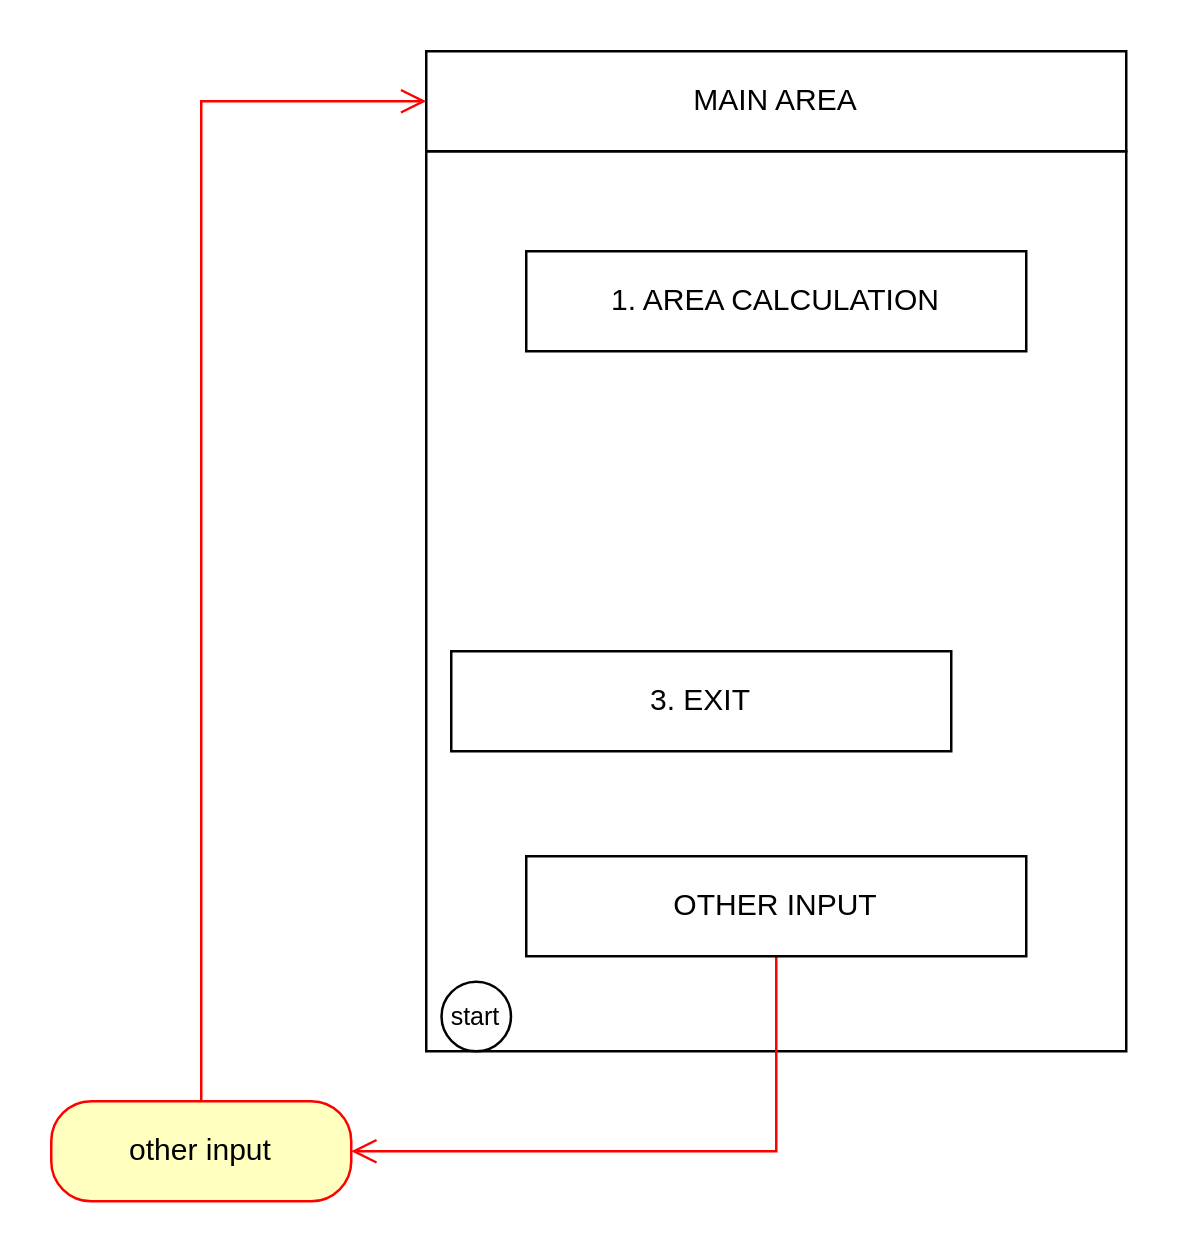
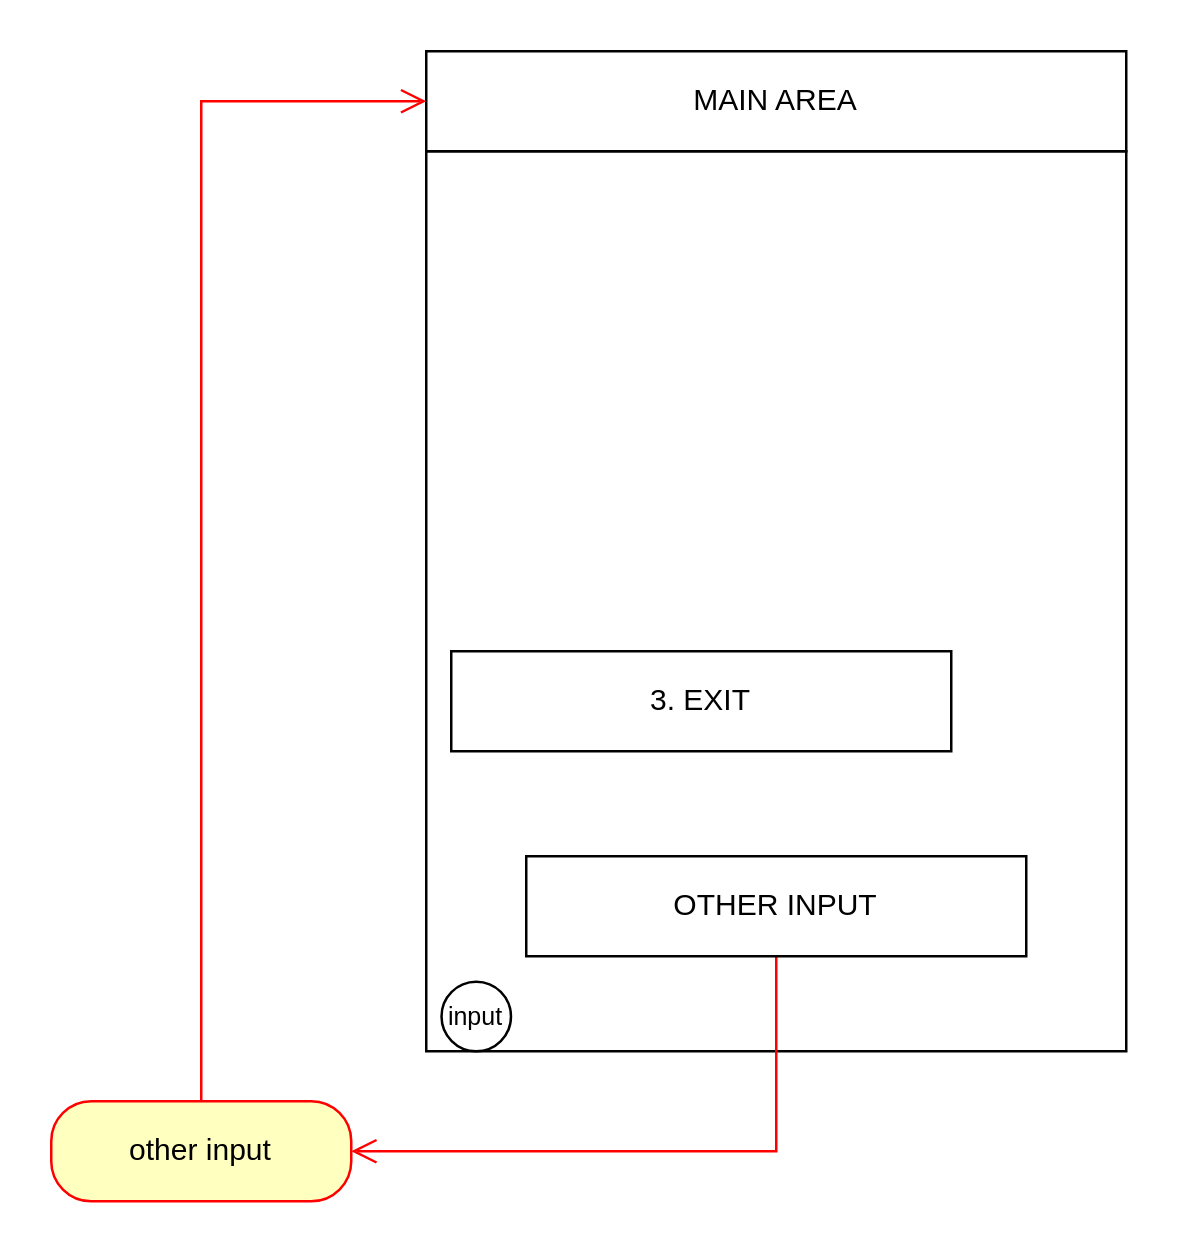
node "1. AREA CALCULATION": removed
node "start": label "start" -> "input"
